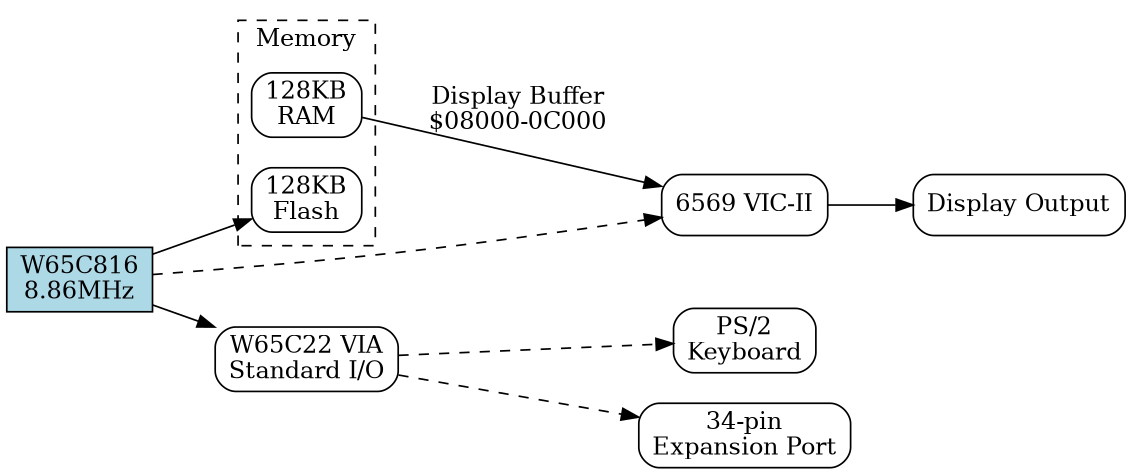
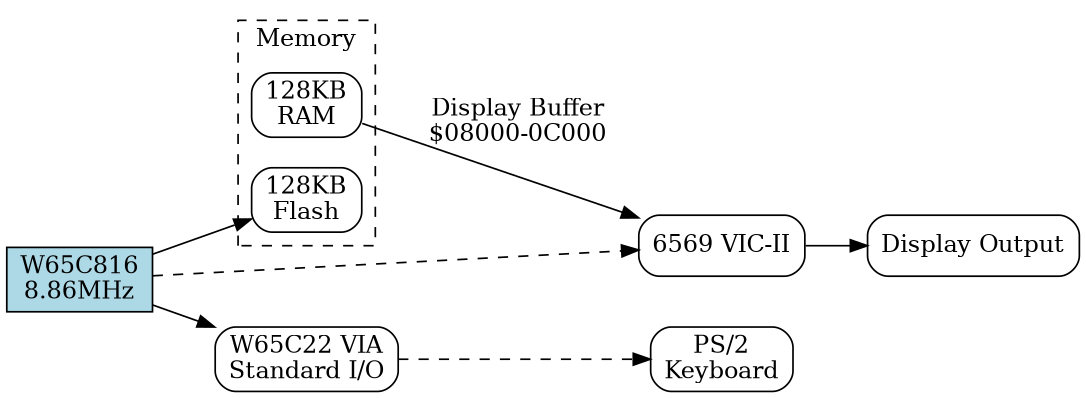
node "34-pin Expansion Port": removed
